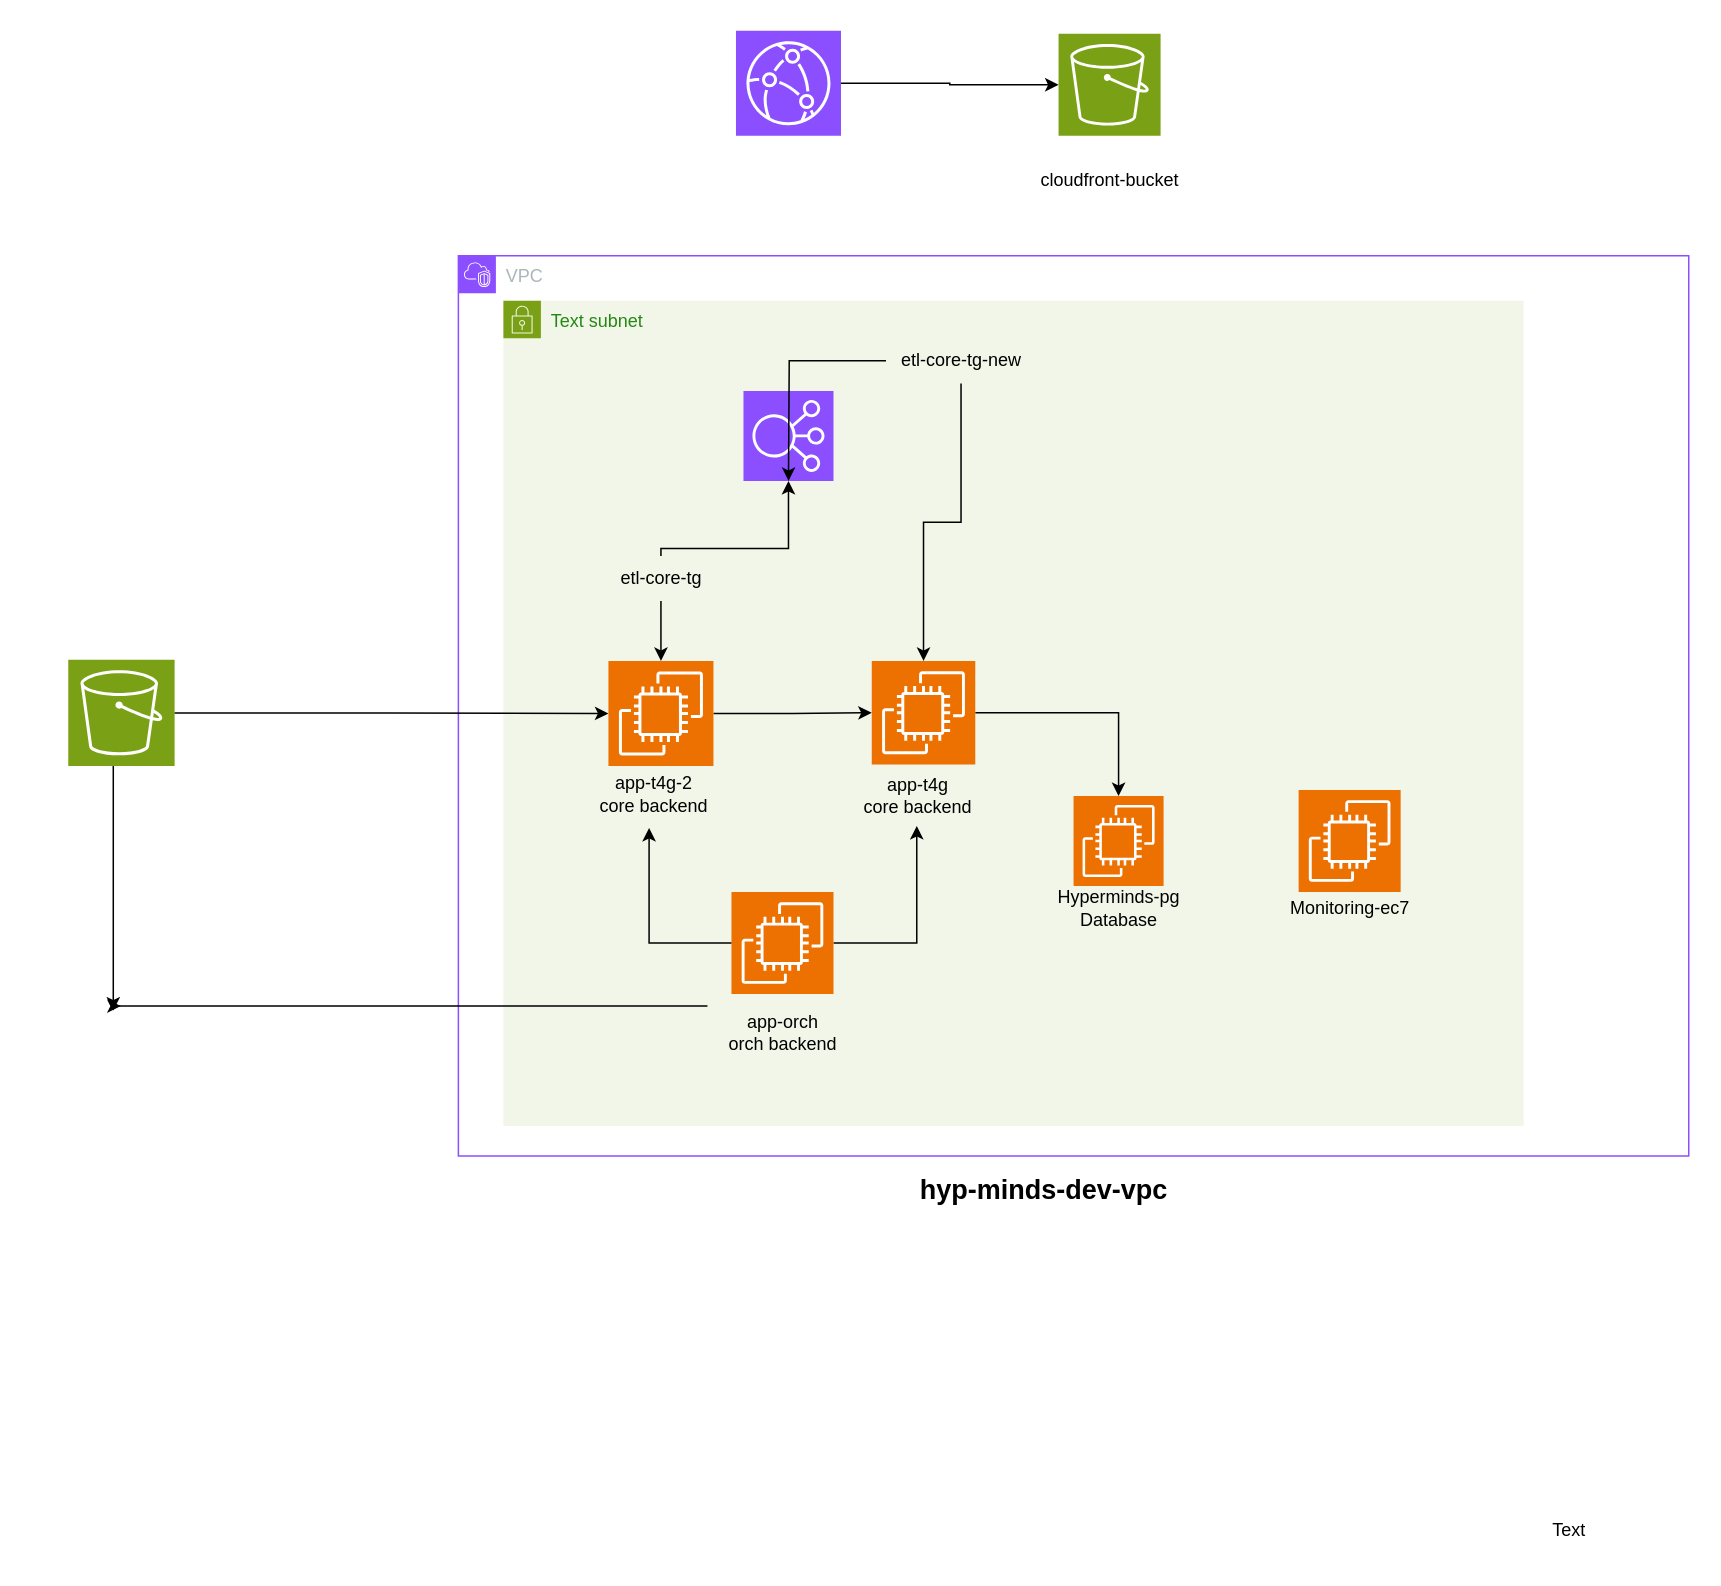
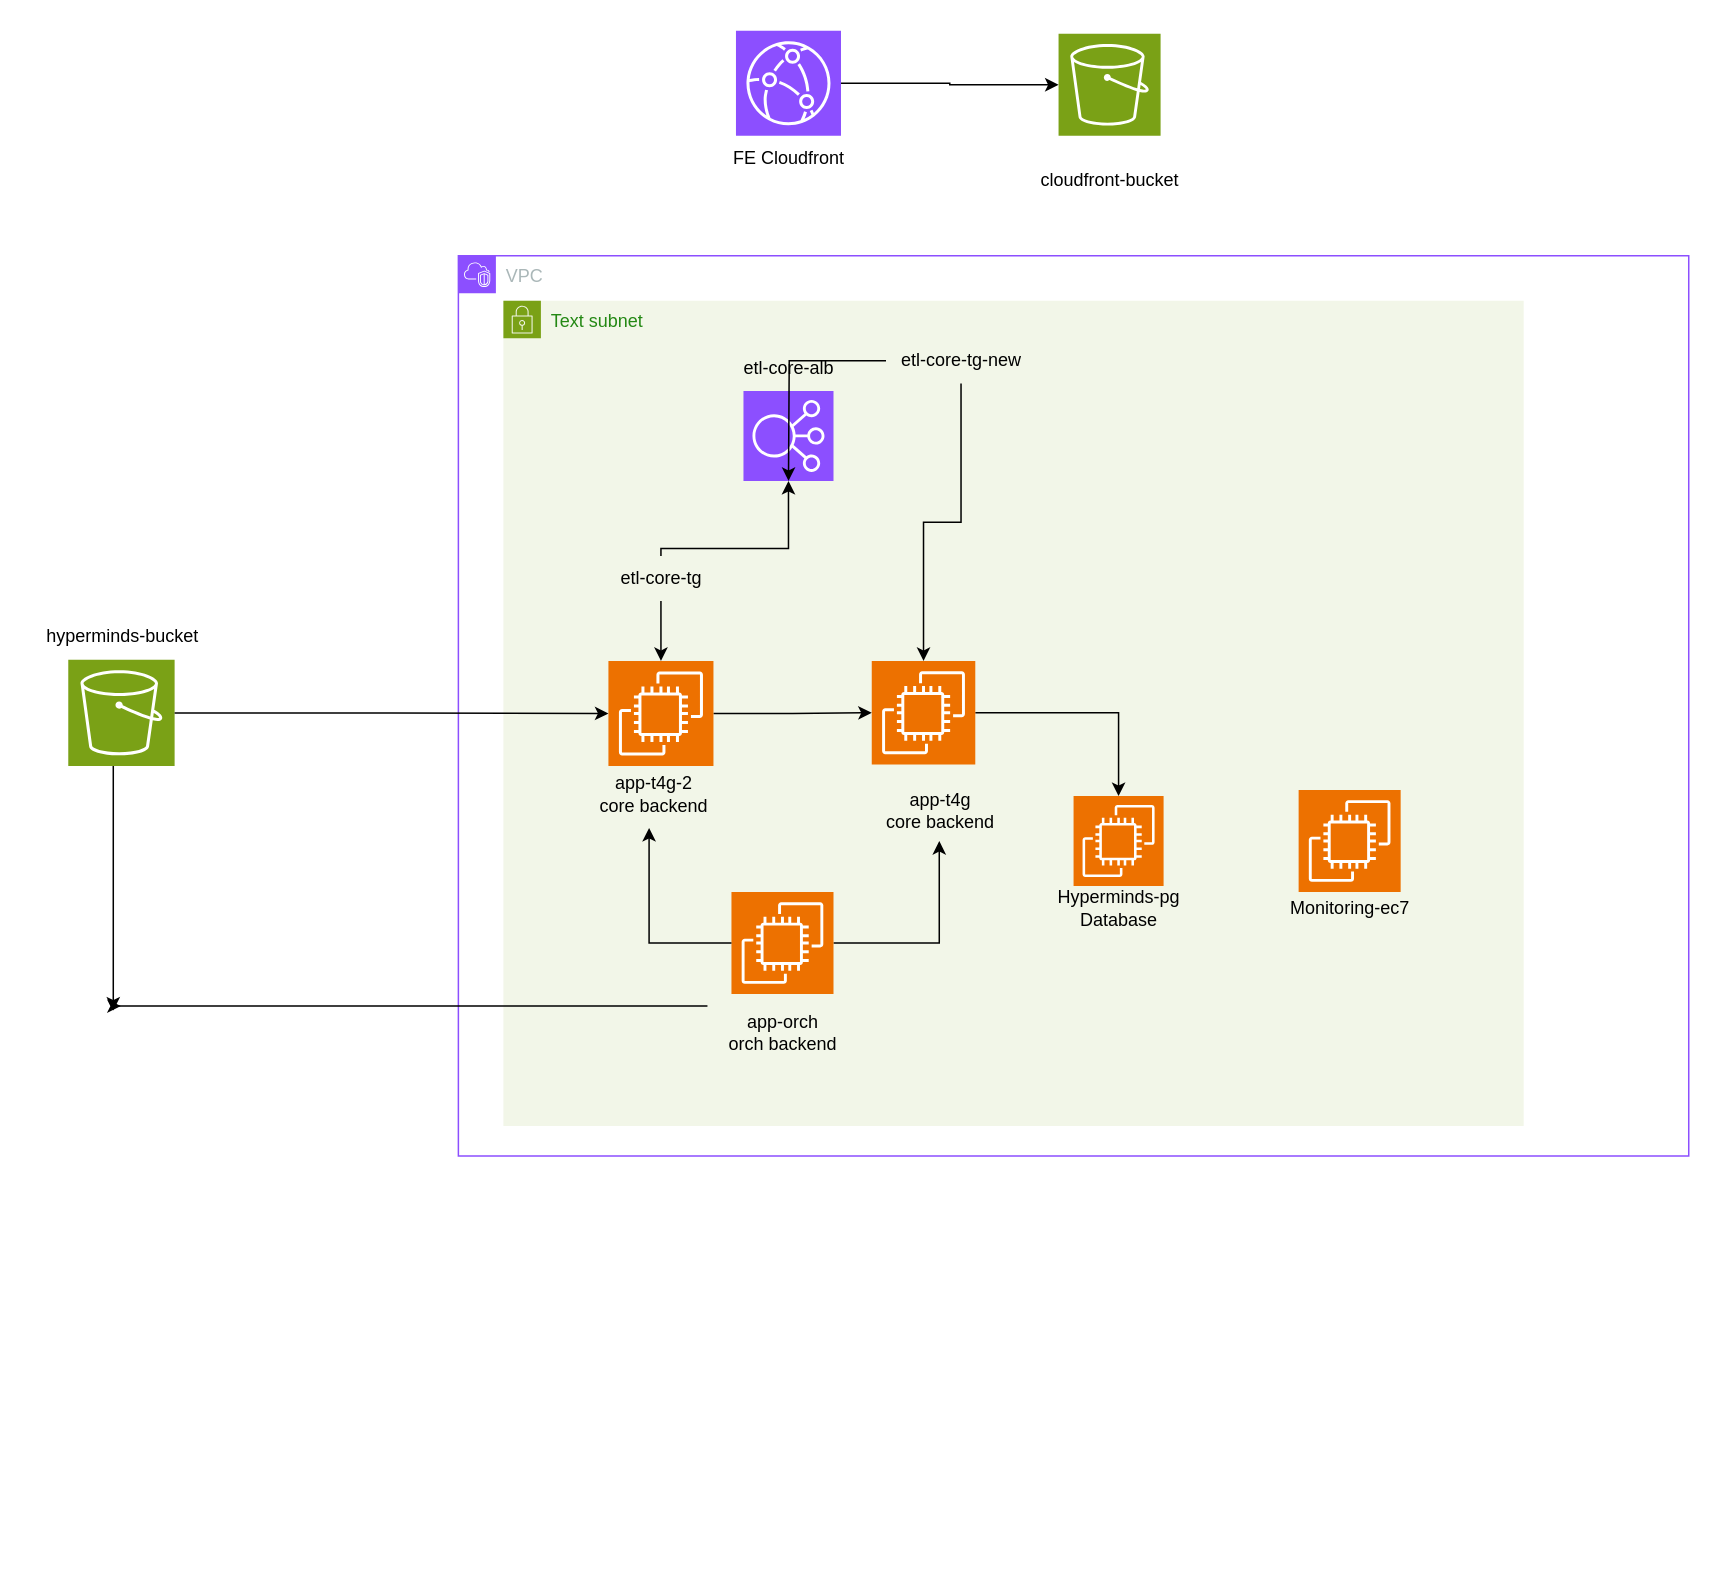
node "FE Cloudfront": added
node "etl-core-alb": added
node "hyperminds-bucket": added
node "app-t4g core backend": moved (917, 796) -> (939, 811)
node "hyp-minds-dev-vpc": removed
node "Text": removed
